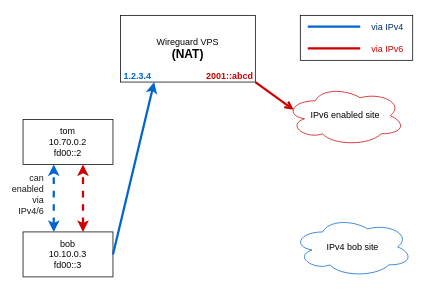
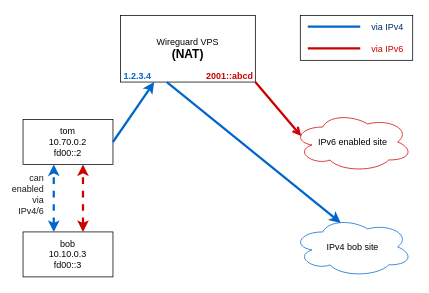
edge "tom 10.70.0.2 fd00::2" -> "Wireguard VPS (NAT)": added
node "IPv6 enabled site": moved (345, 116) -> (353, 142)
edge "Wireguard VPS (NAT)" -> "IPv4 bob site": added
edge "bob 10.10.0.3 fd00::3" -> "Wireguard VPS (NAT)": removed
